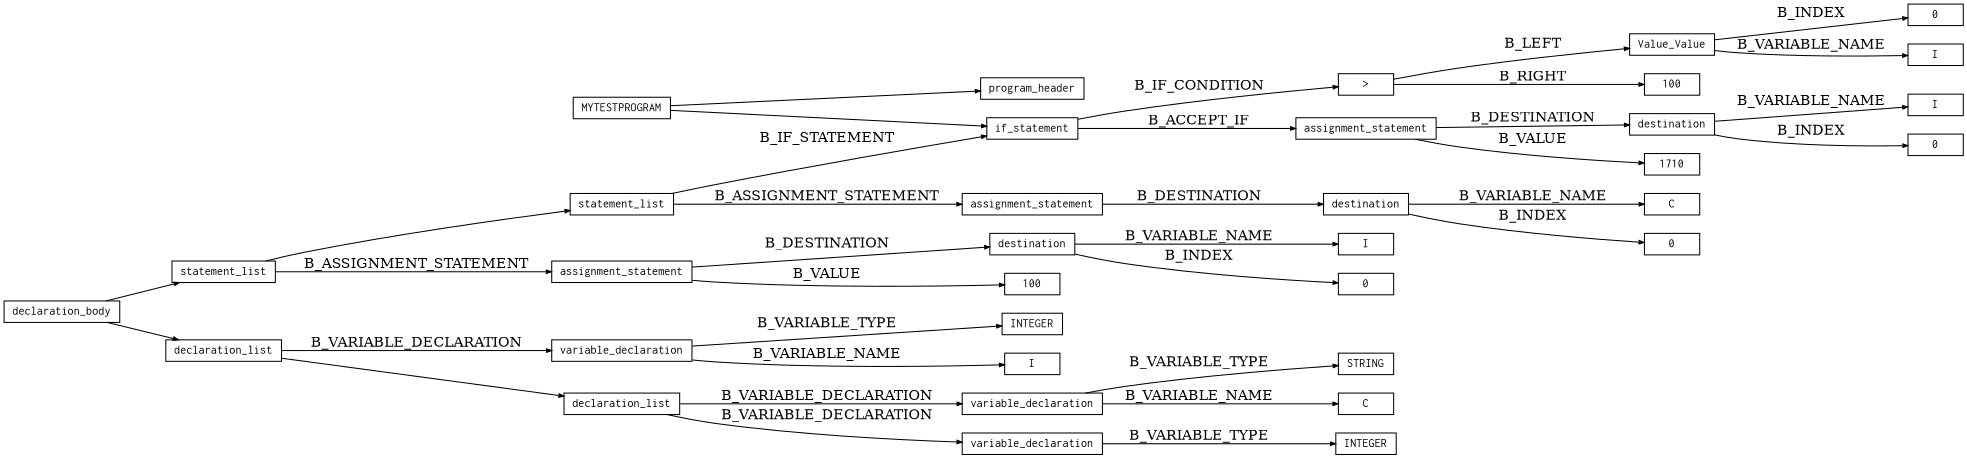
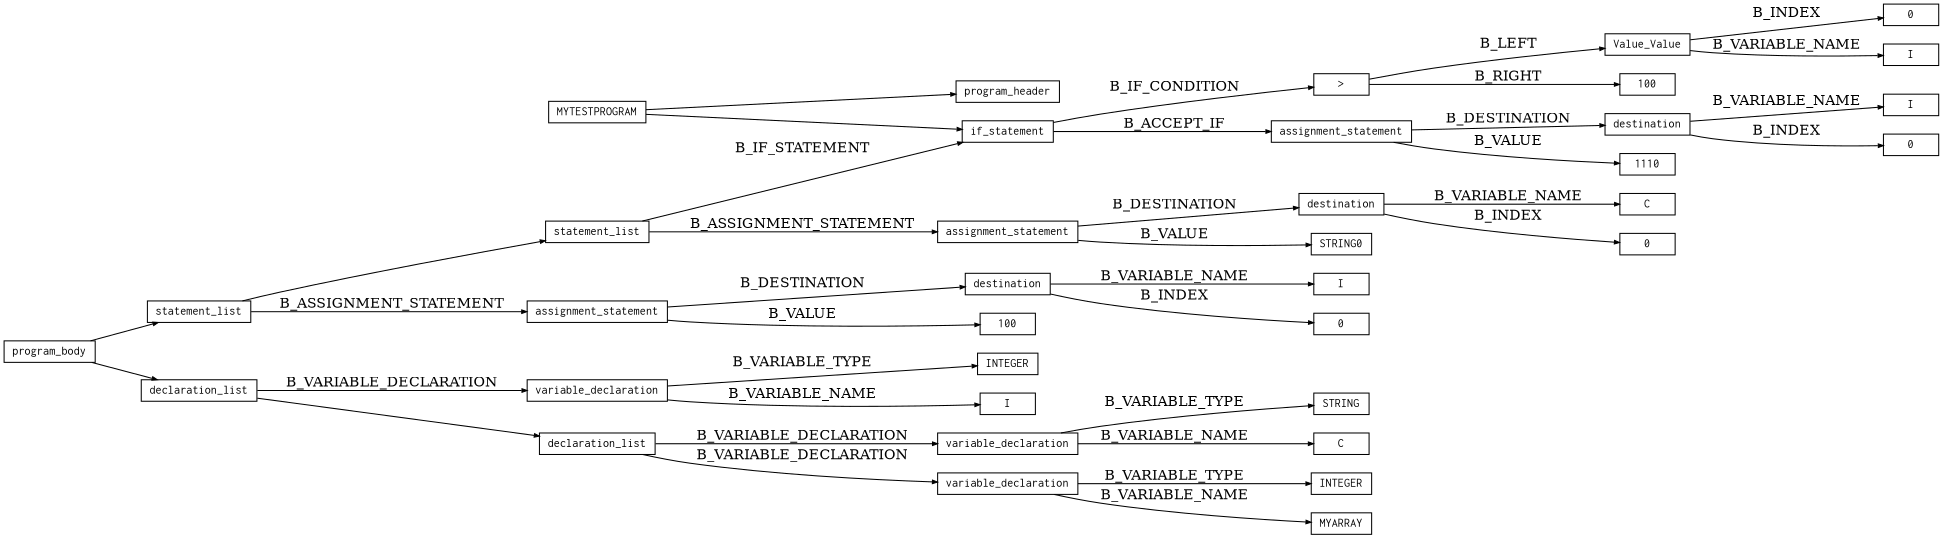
node "1710": label "1710" -> "1110"
node "STRING0": added
node "declaration_body": label "declaration_body" -> "program_body"
node "MYARRAY": added
